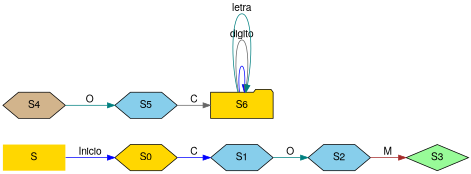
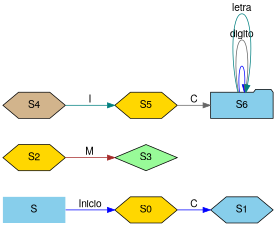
edge "S4" -> "S5": label "O" -> "I"
node "S5": fillcolor skyblue -> gold
node "S6": fillcolor gold -> skyblue
node "S": fillcolor gold -> skyblue
edge "S1" -> "S2": removed, label "O"
node "S2": fillcolor skyblue -> gold
